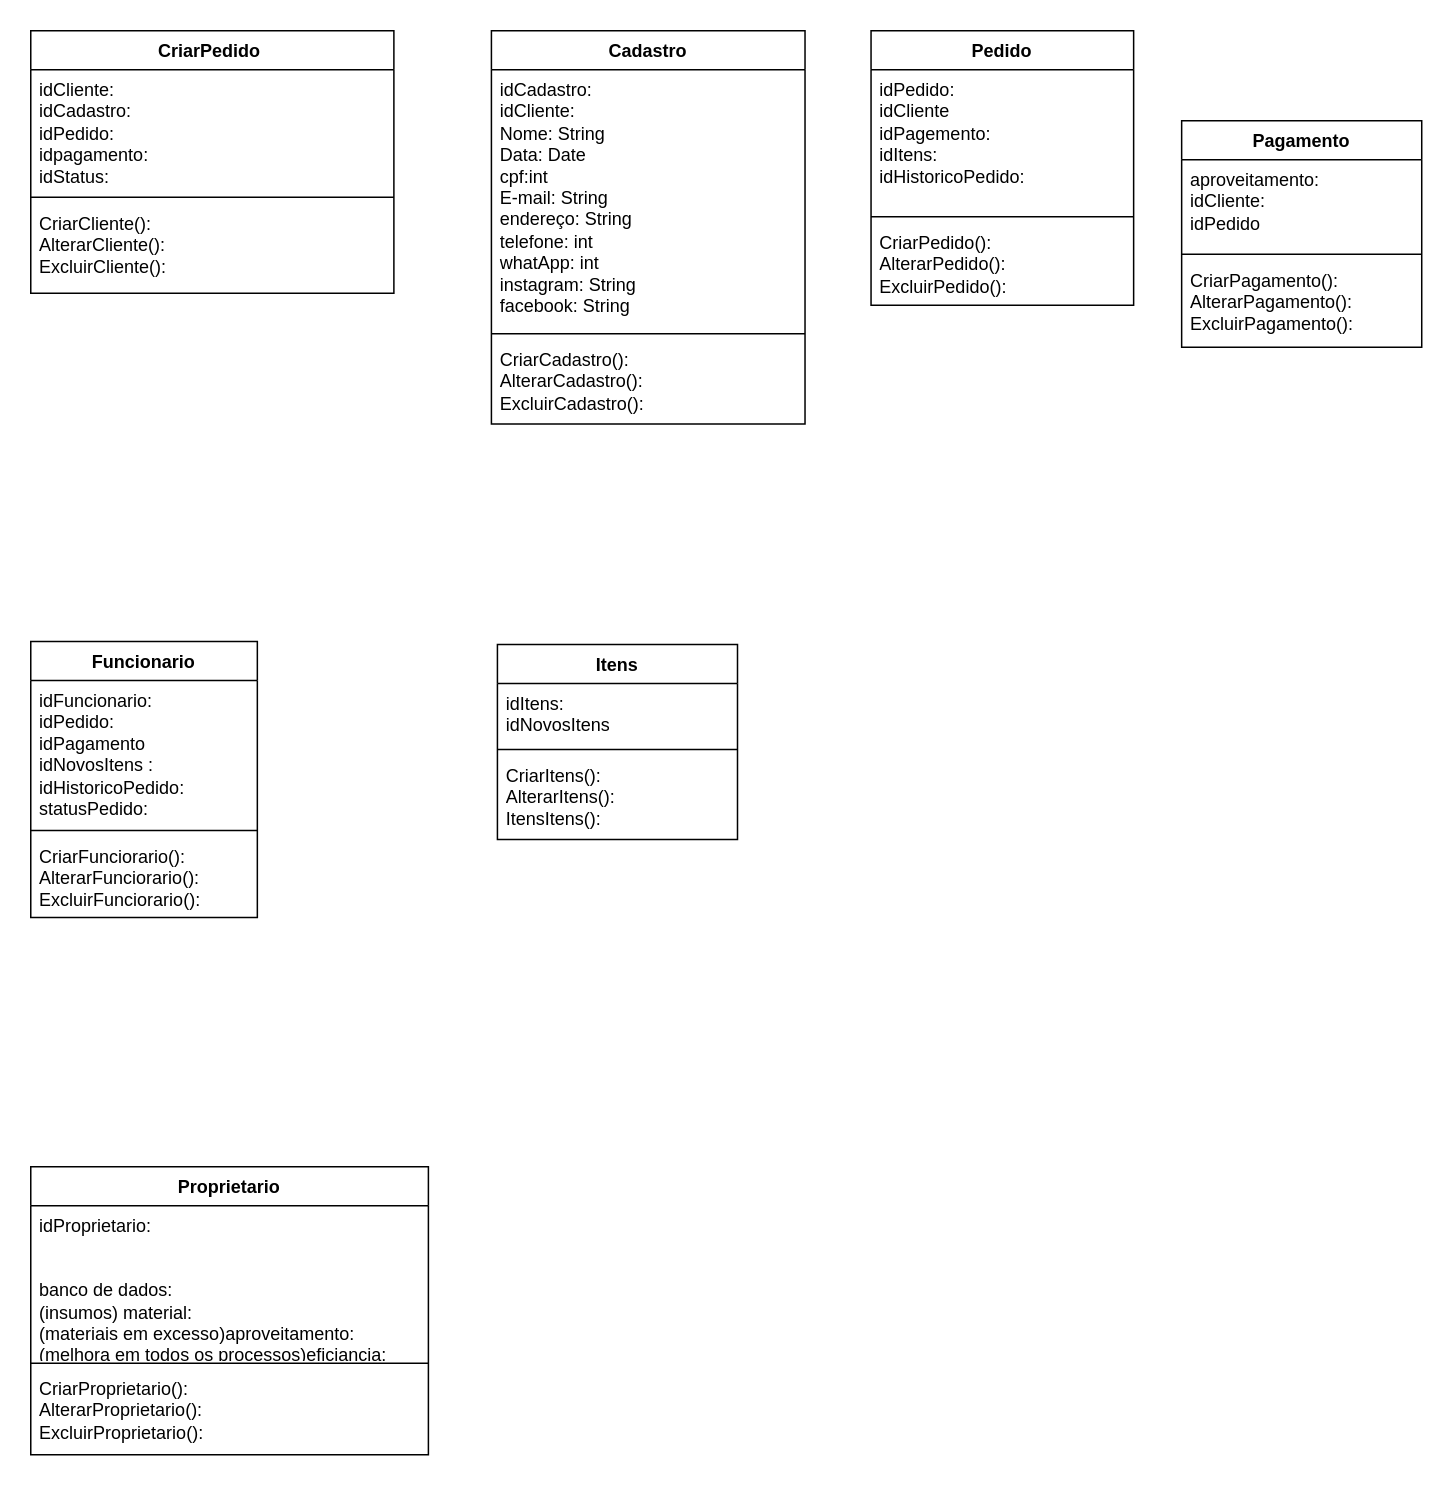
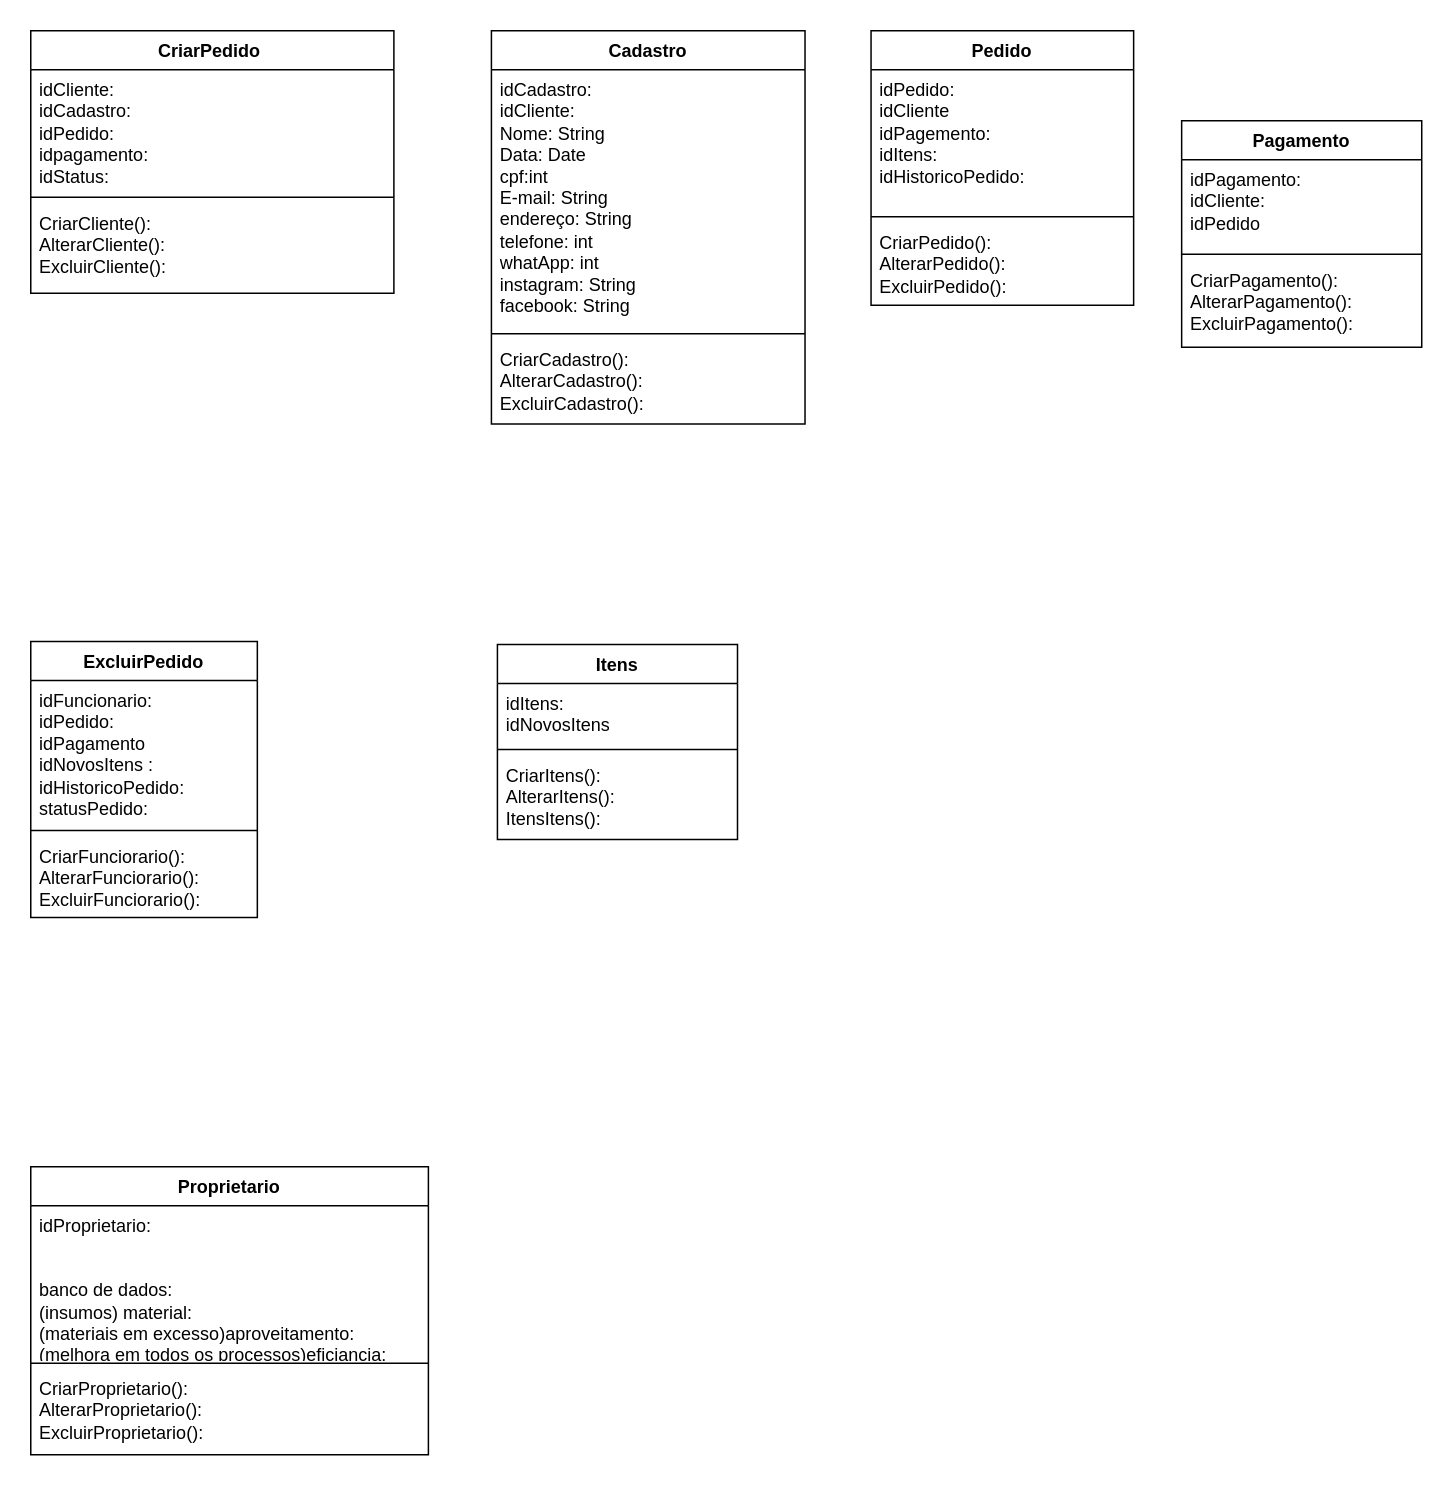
node "aproveitamento: idCliente: idPedido": label "aproveitamento: idCliente: idPedido" -> "idPagamento: idCliente: idPedido"
node "Funcionario": label "Funcionario" -> "ExcluirPedido"
